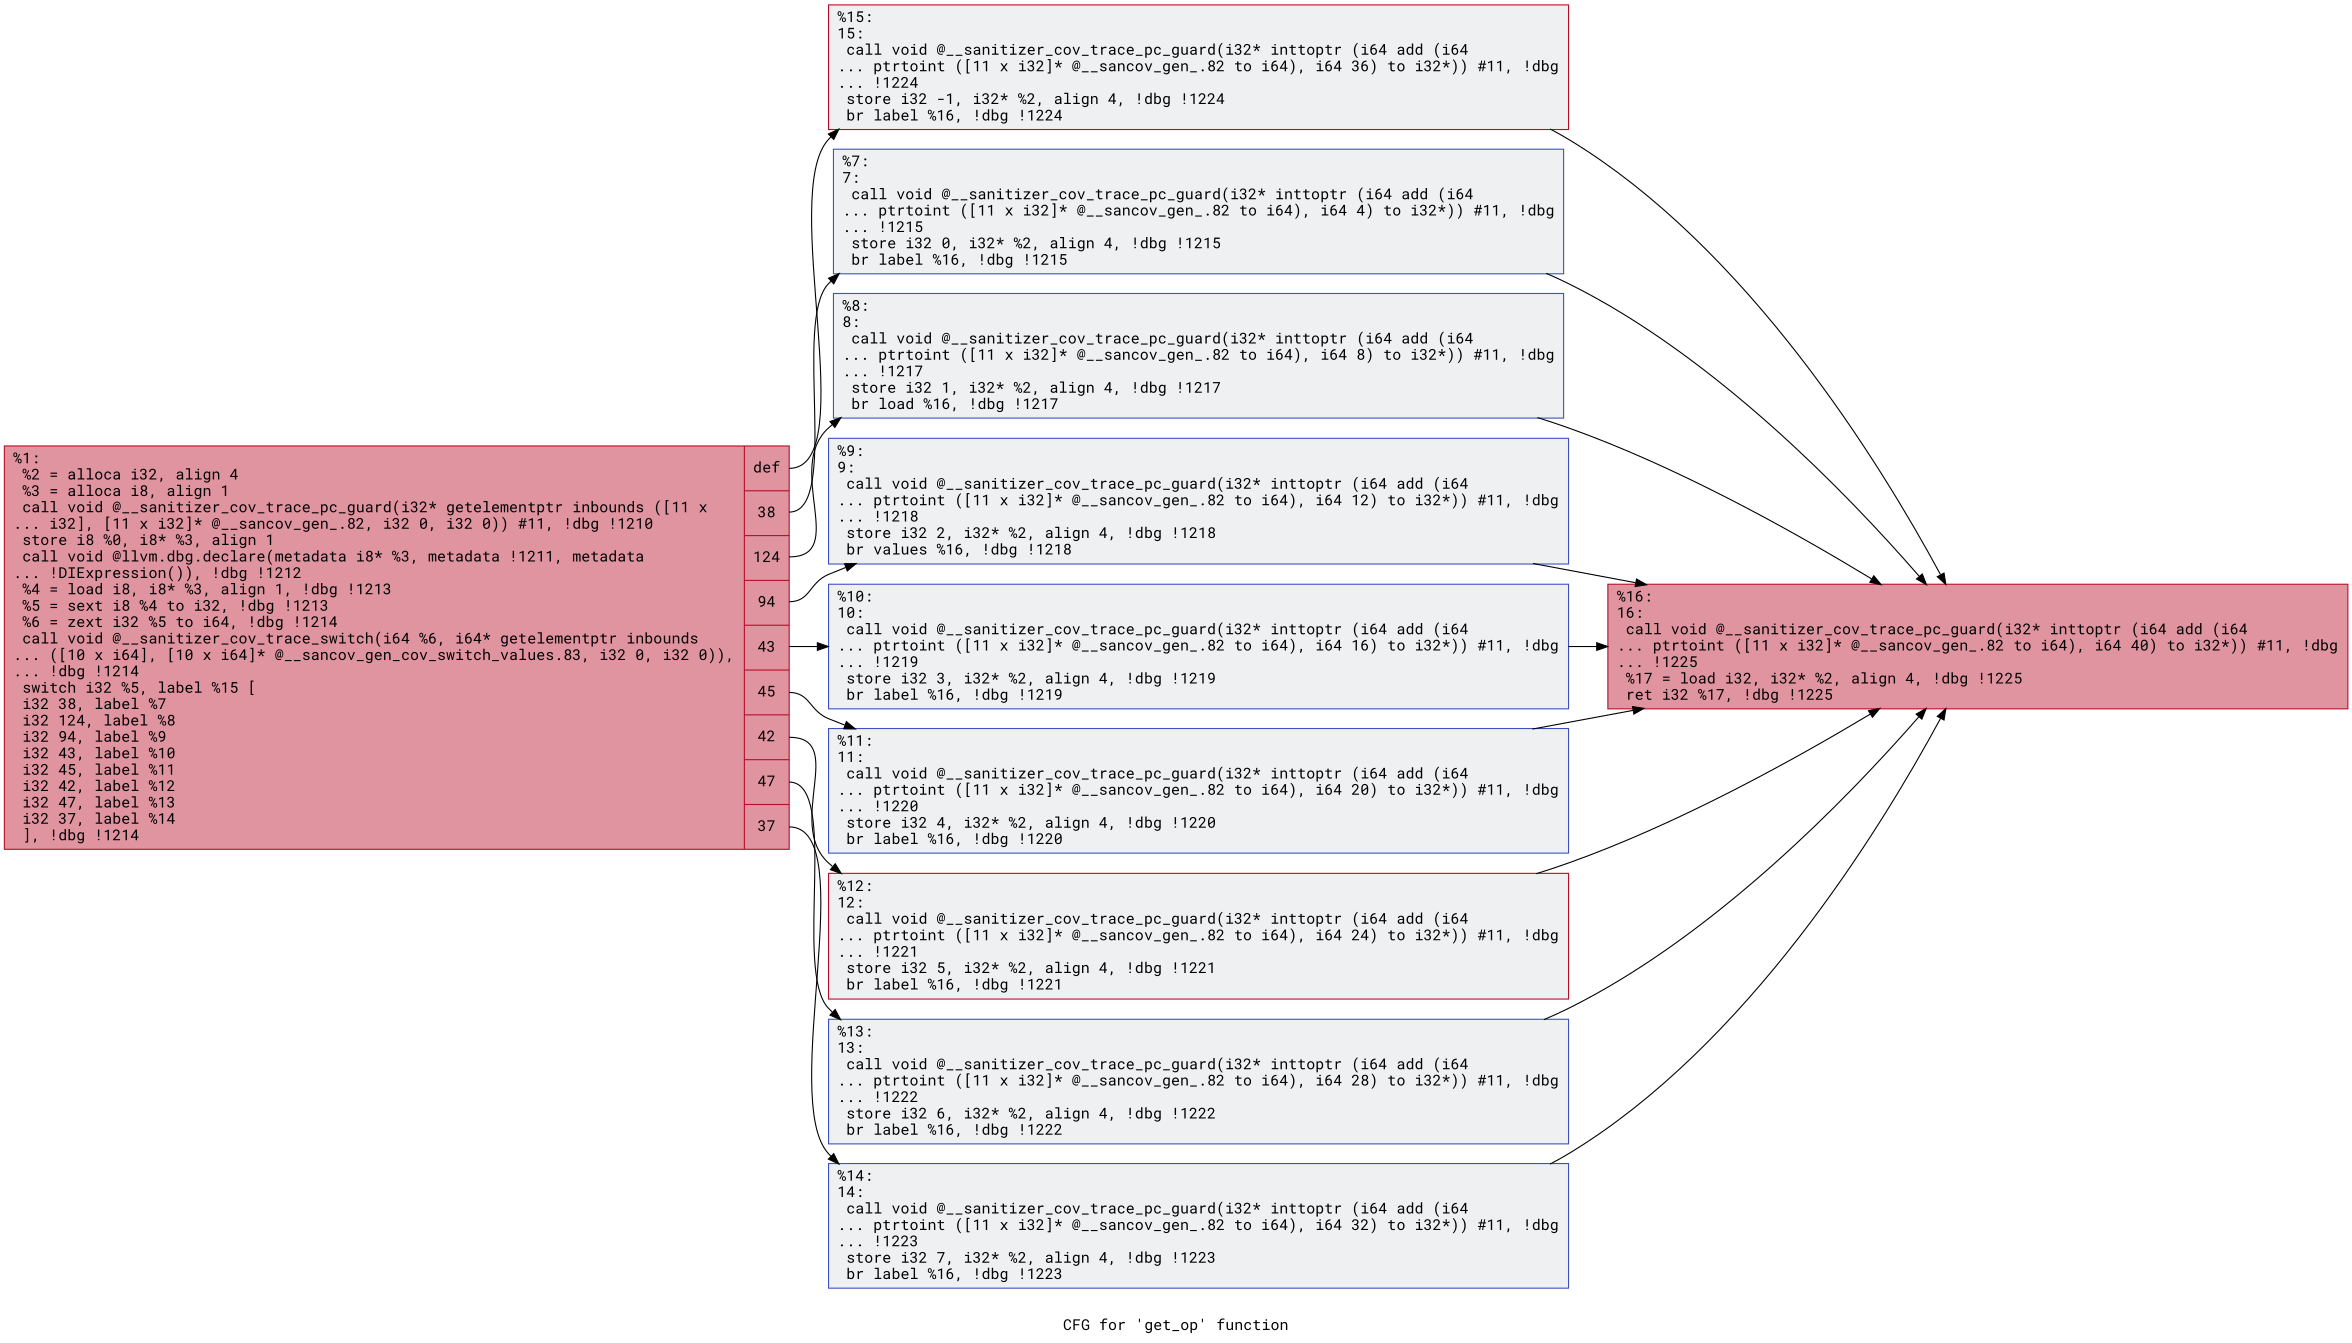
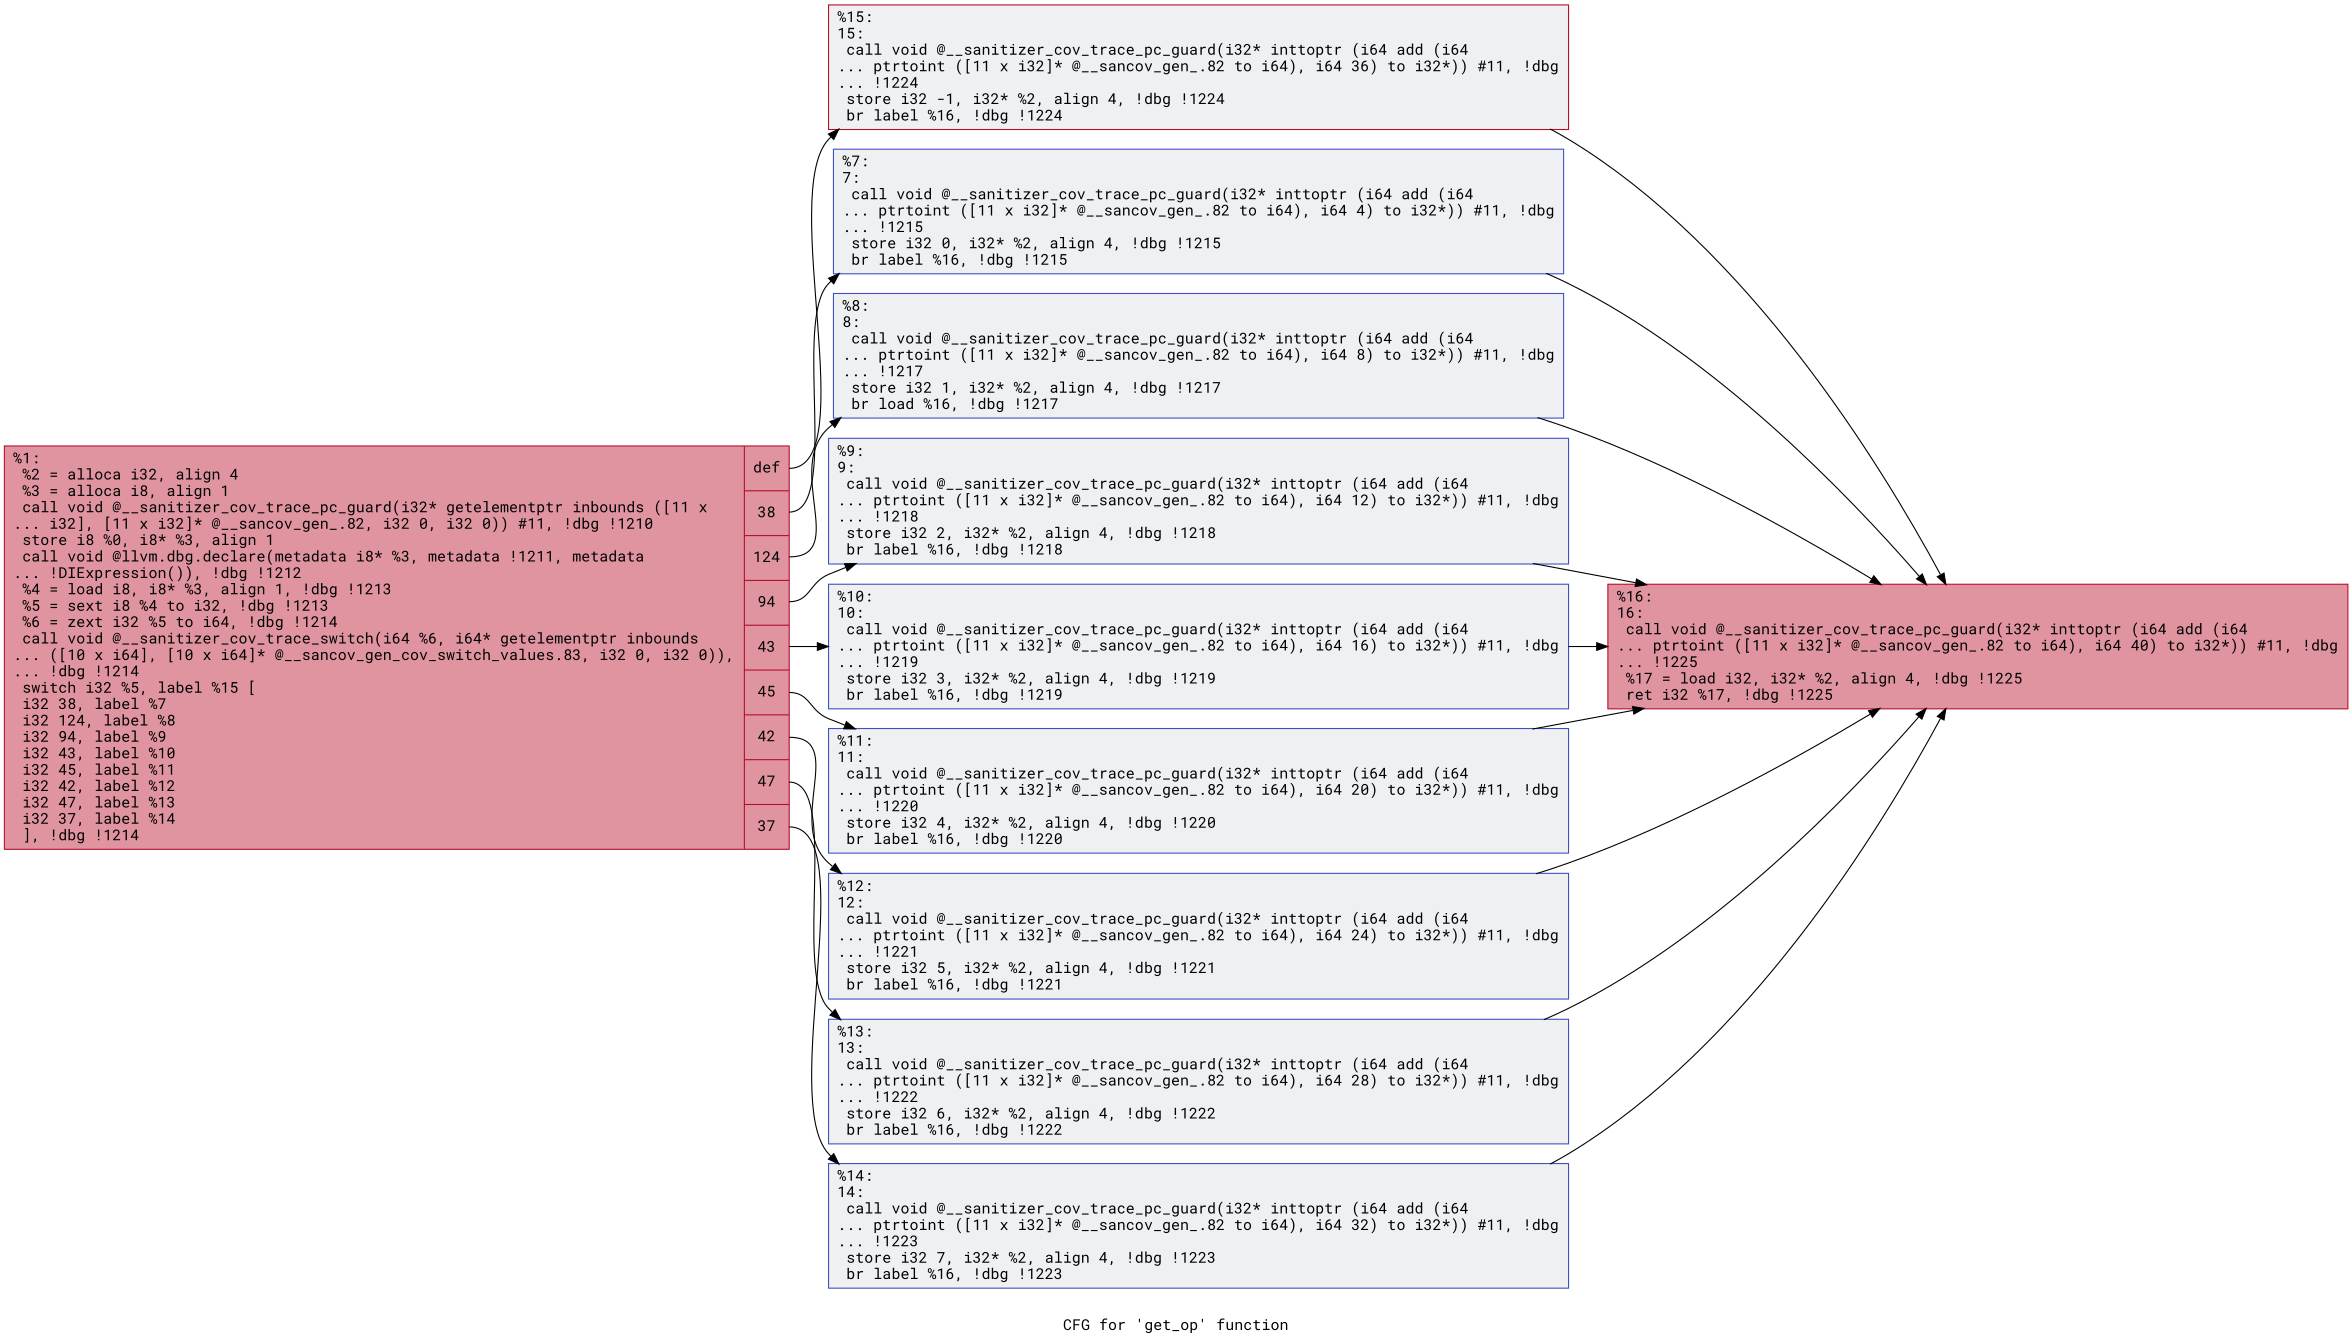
node "%9:": text "br values %16, !dbg !1218" -> "br label %16, !dbg !1218"
node "%12:": color #b70d28ff -> #3d50c3ff
